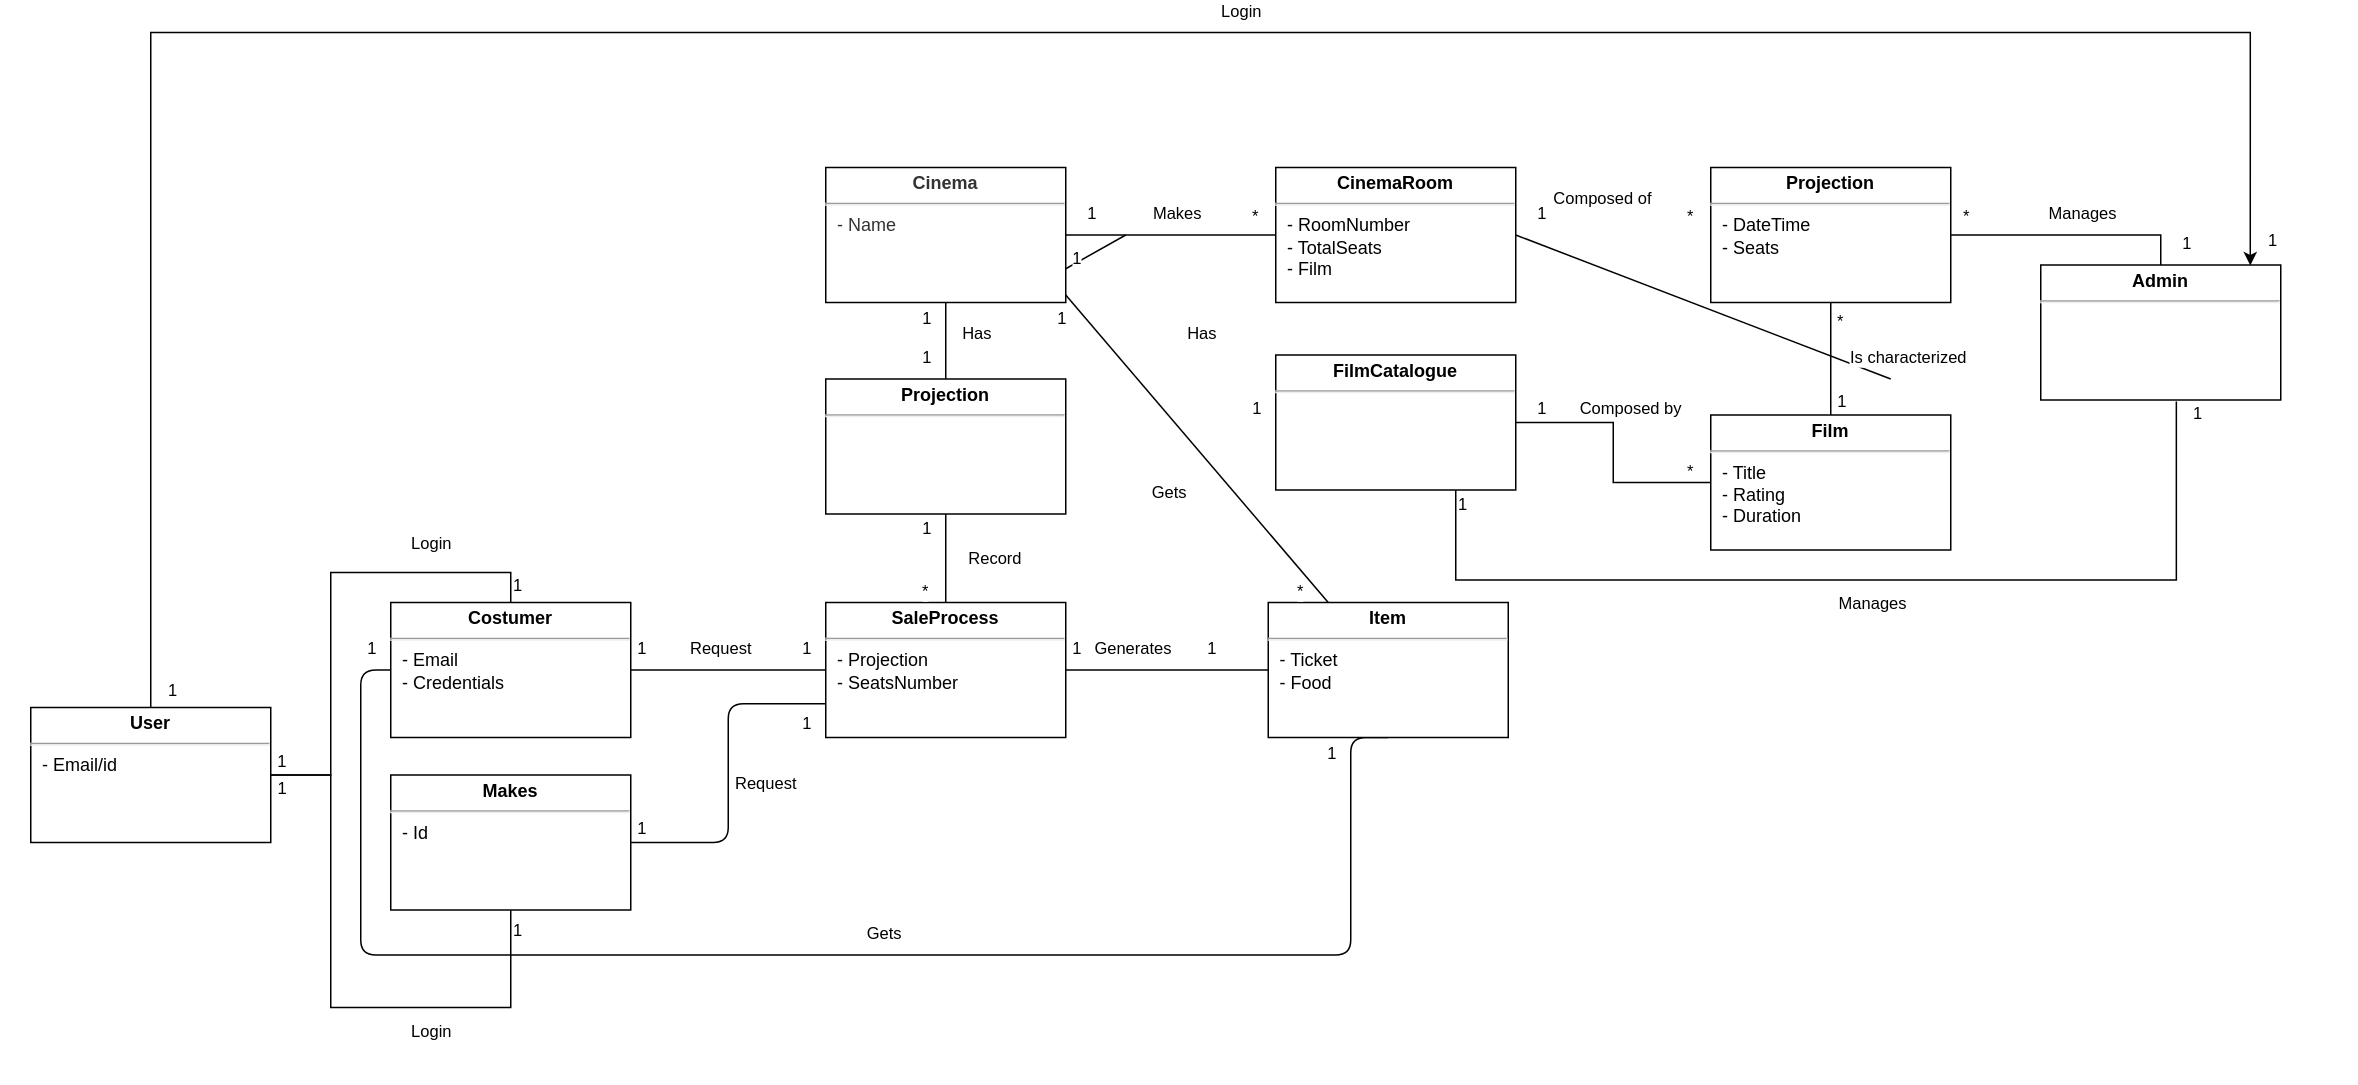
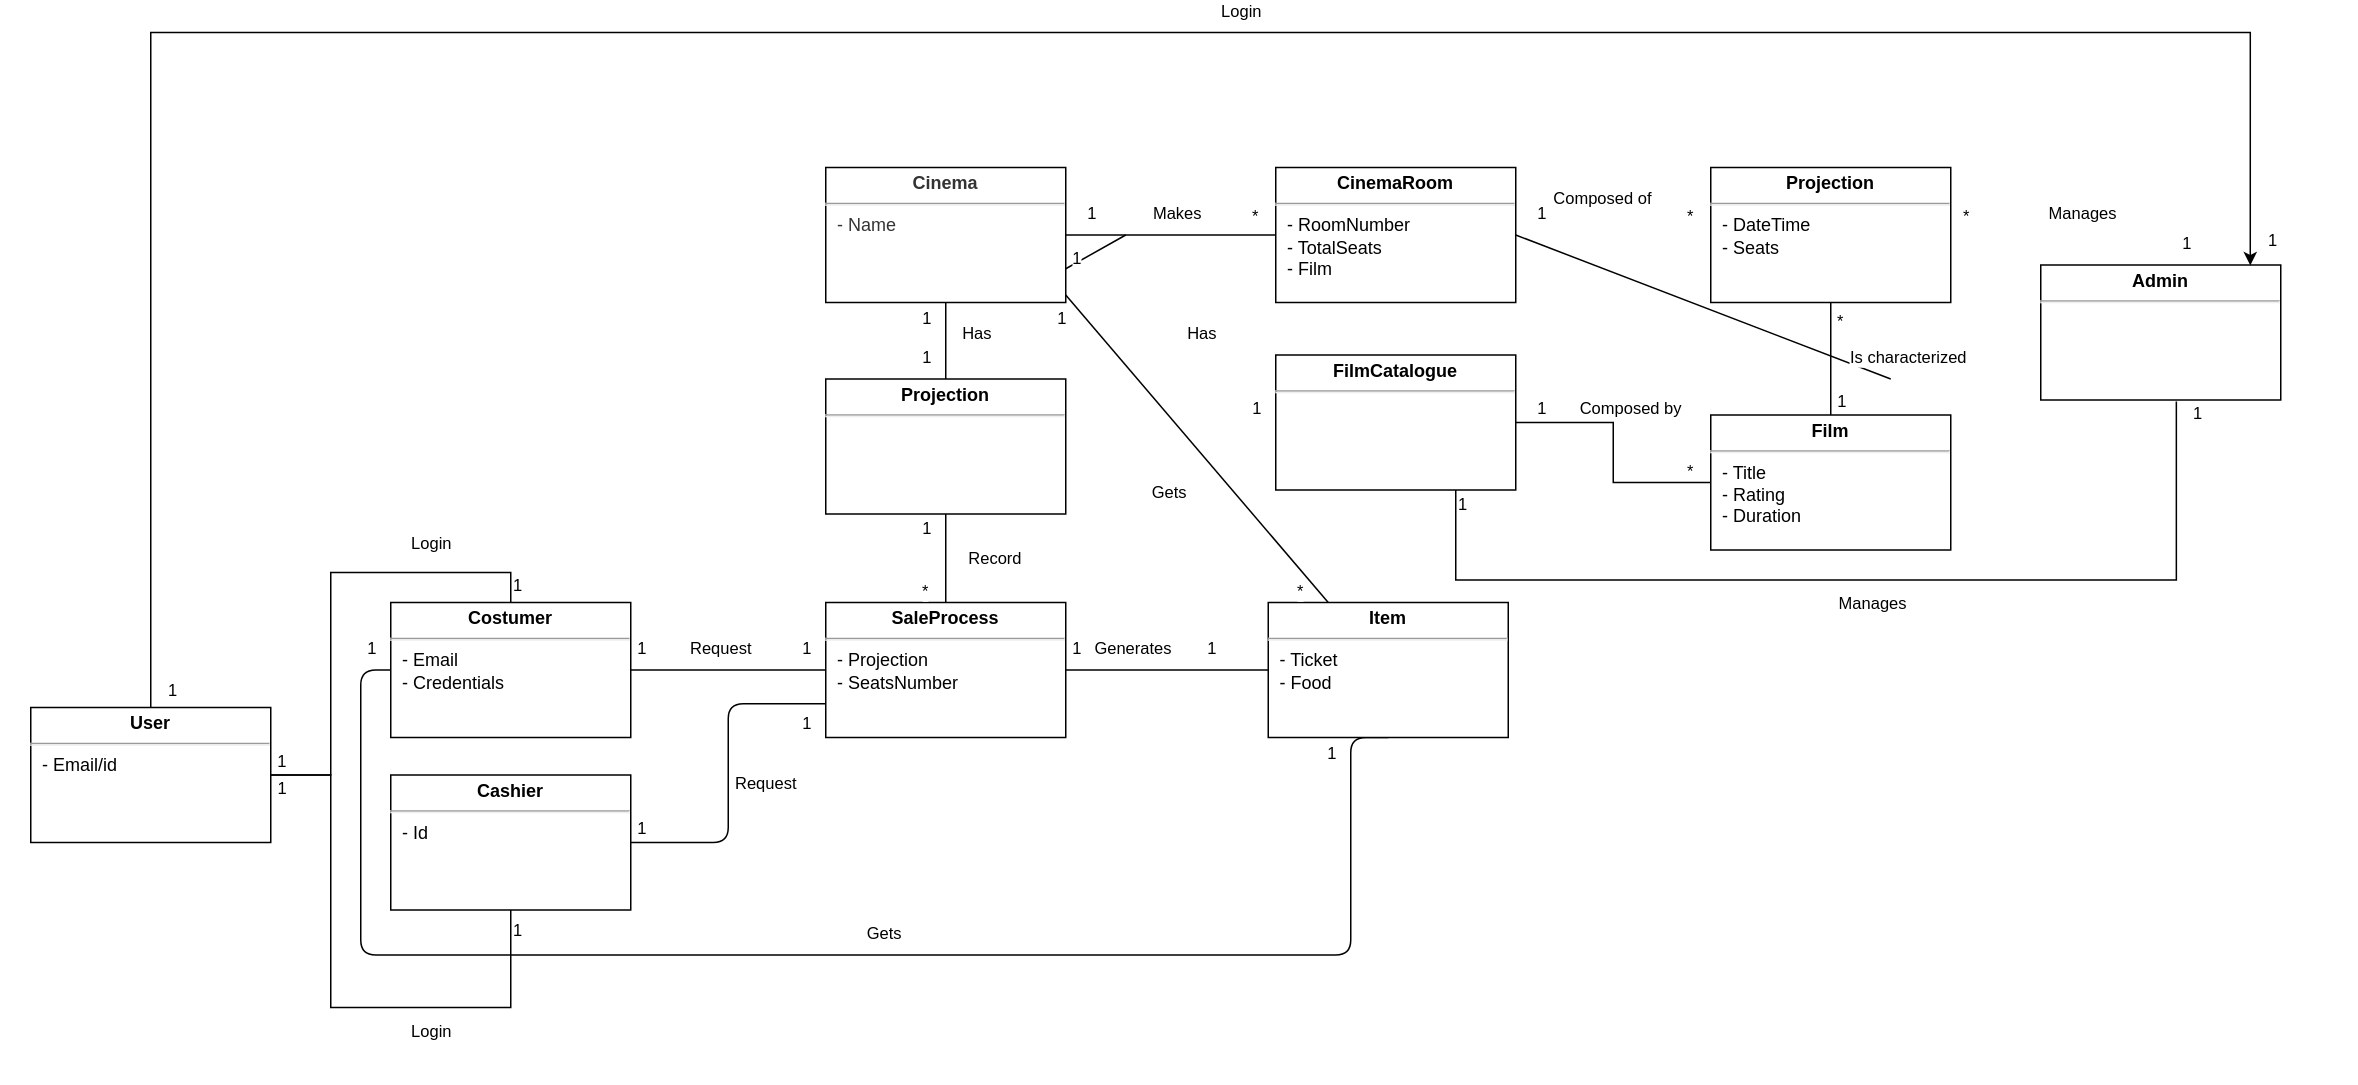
edge "Projection - DateTime - Seats" -- "Admin": removed
node "Makes - Id": label "Makes - Id" -> "Cashier - Id"
